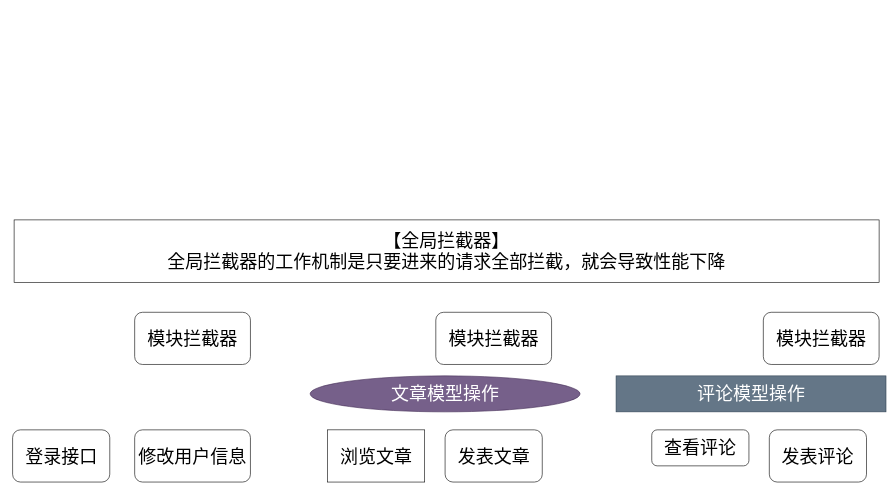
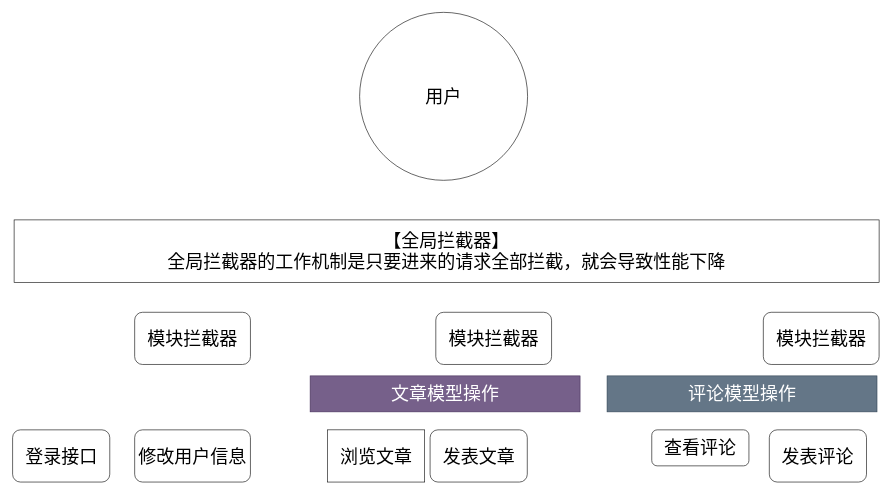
node "用户": added
node "文章模型操作": shape ellipse -> rectangle
node "评论模型操作": moved (751, 394) -> (742, 394)
node "发表文章": moved (494, 456) -> (479, 456)
